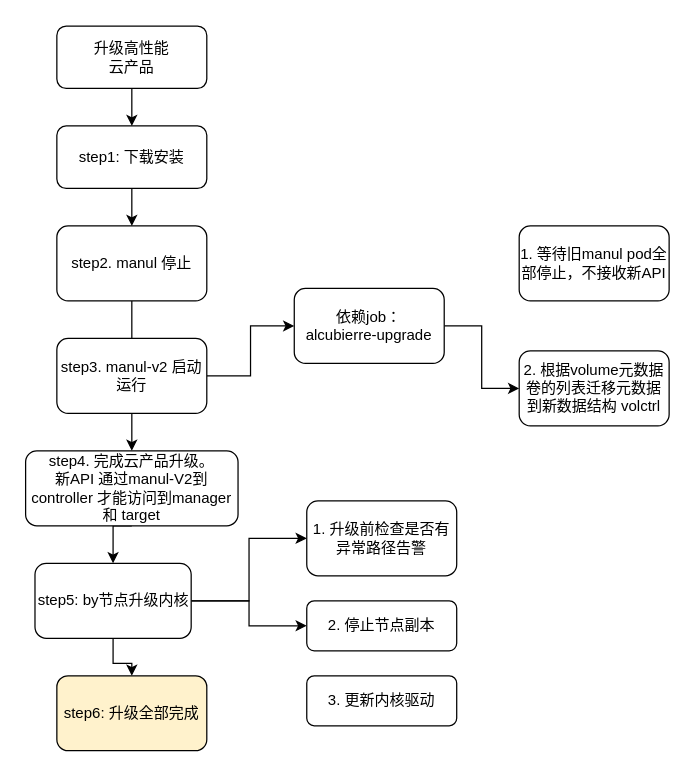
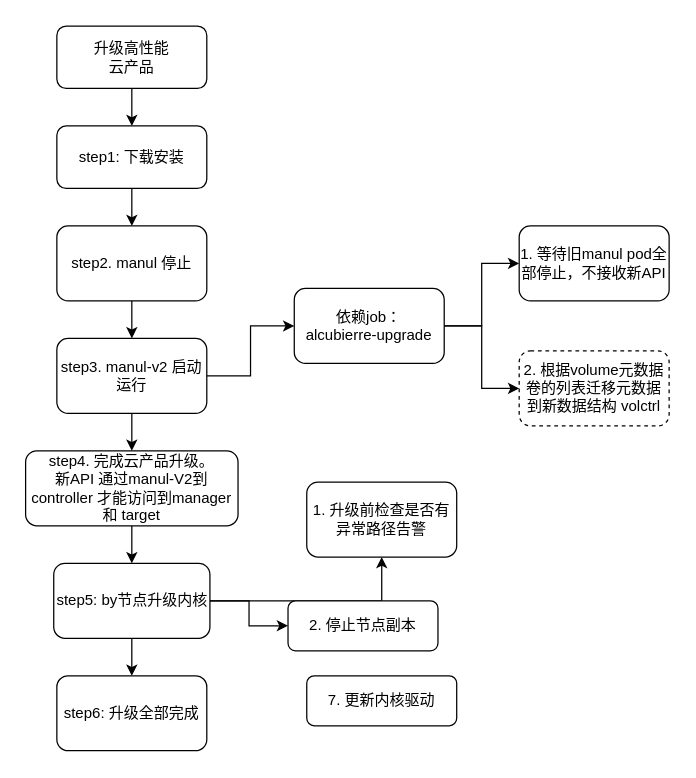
edge "依赖job： alcubierre-upgrade" -> "1. 等待旧manul pod全部停止，不接收新API": added
edge "step2. manul 停止" -- "step3. manul-v2 启动运行": arrowhead none -> classic
node "2. 根据volume元数据卷的列表迁移元数据到新数据结构 volctrl": style solid -> dashed
node "1. 升级前检查是否有异常路径告警": moved (382, 538) -> (382, 519)
node "step5: by节点升级内核": moved (113, 601) -> (132, 601)
node "2. 停止节点副本": moved (382, 626) -> (363, 626)
node "3. 更新内核驱动": label "3. 更新内核驱动" -> "7. 更新内核驱动"
node "step6: 升级全部完成": fillcolor #fff2cc -> #ffffff
